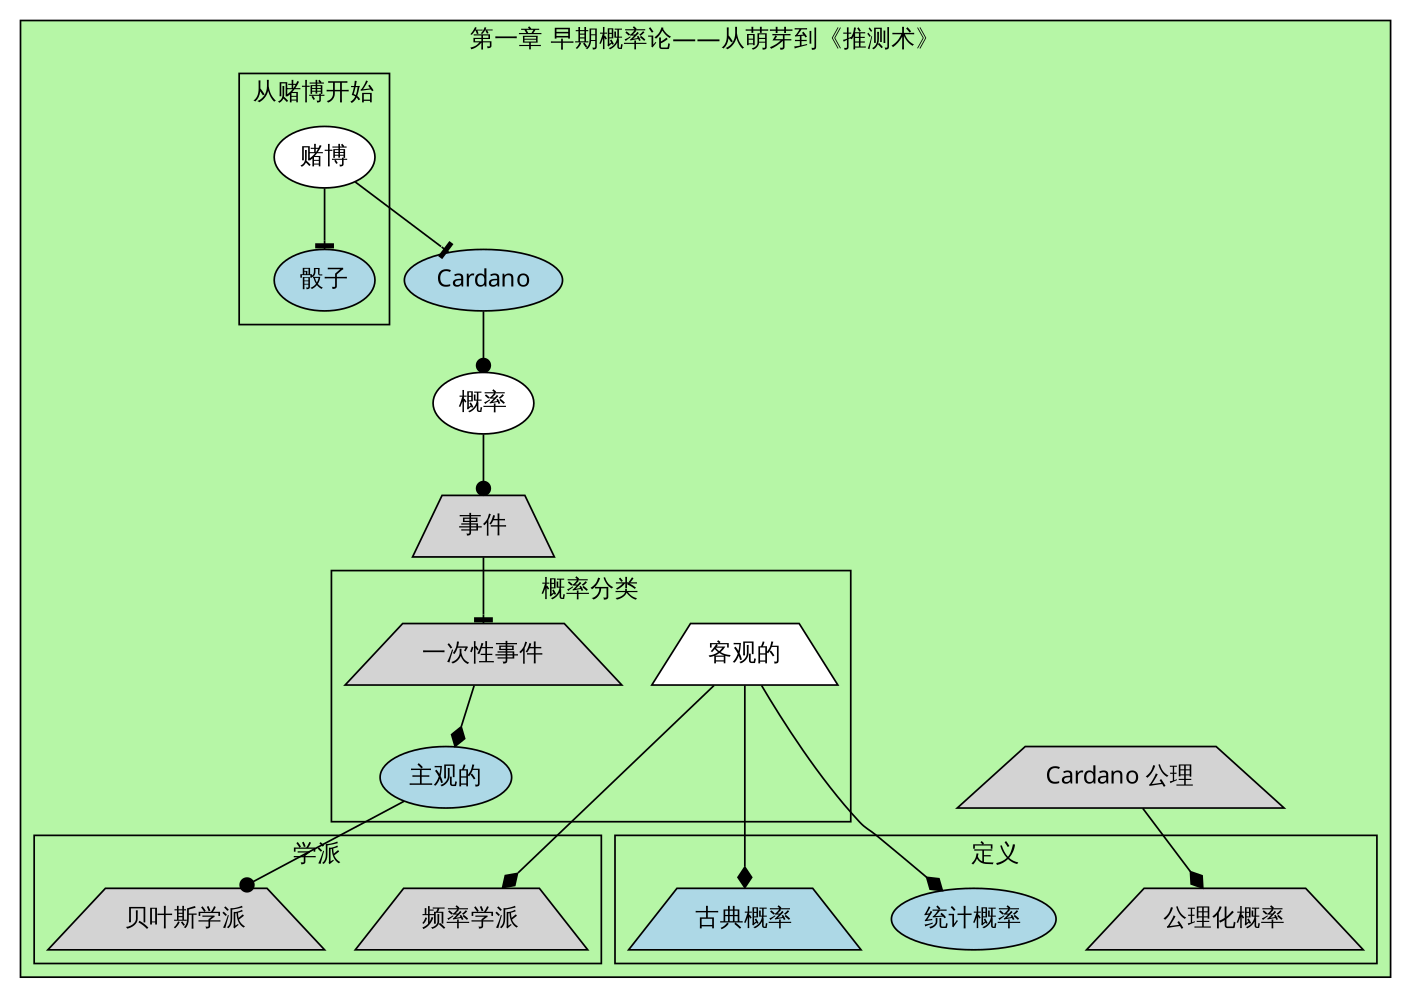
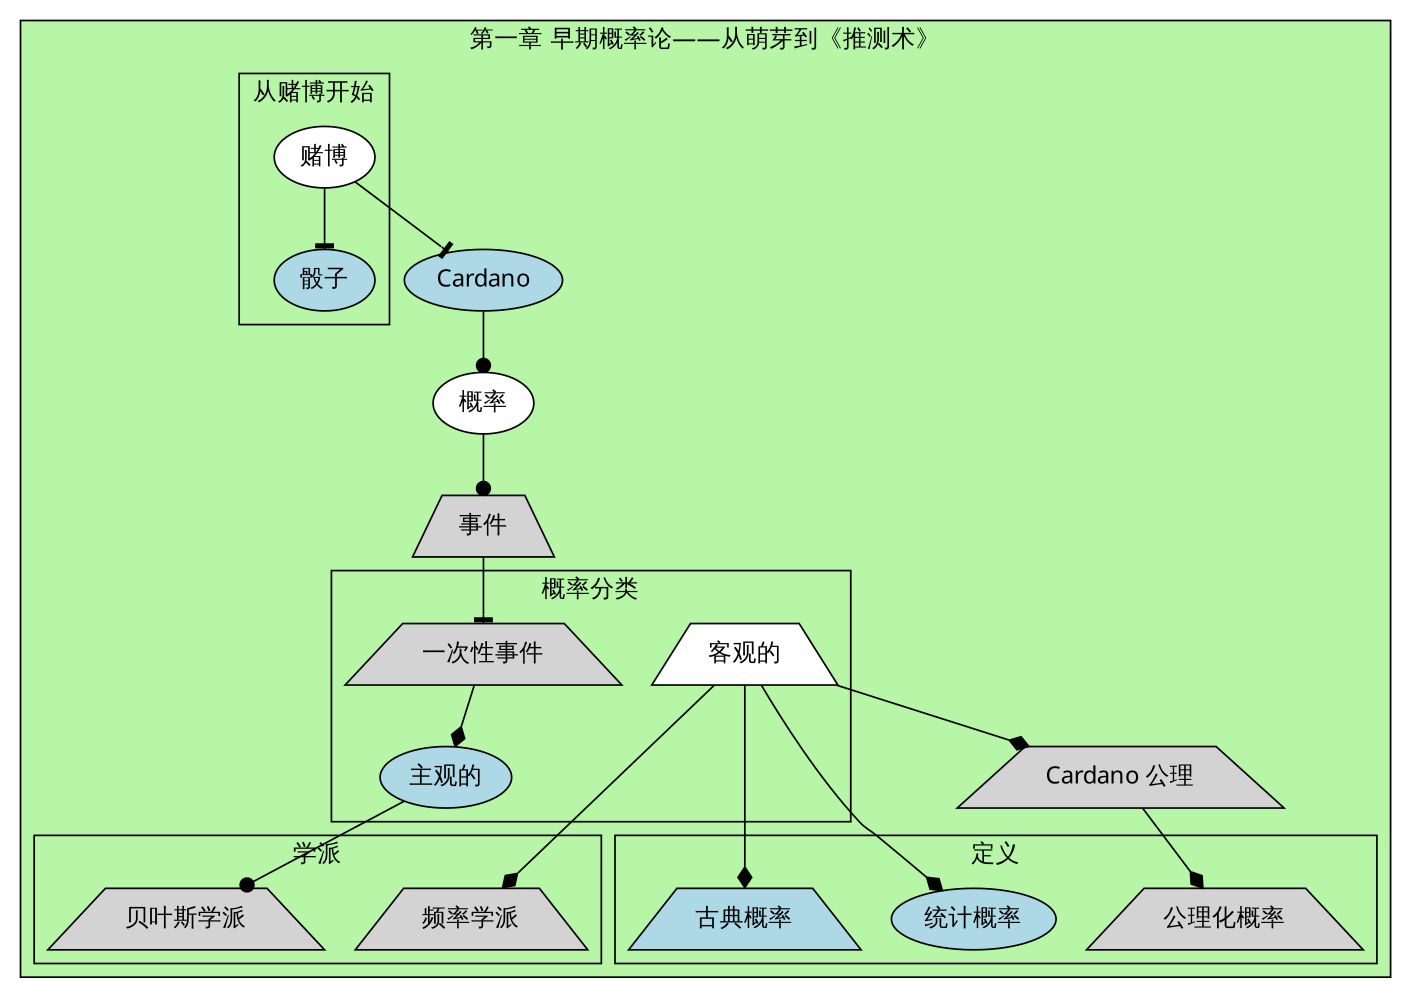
edge "客观的" -> "Cardano 公理": added
